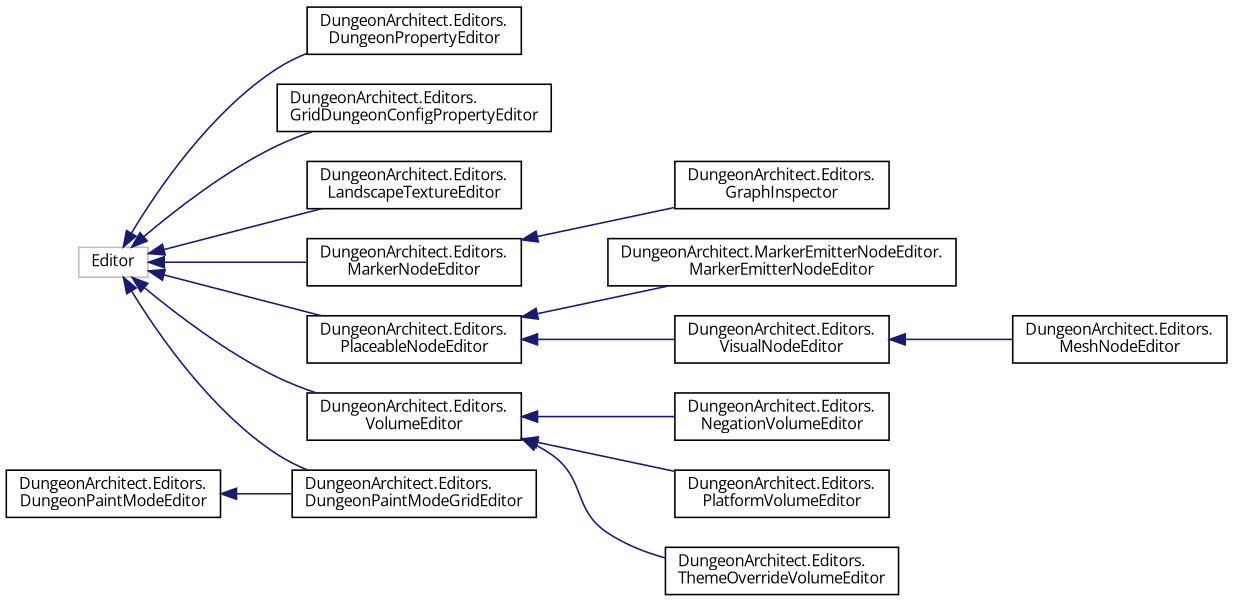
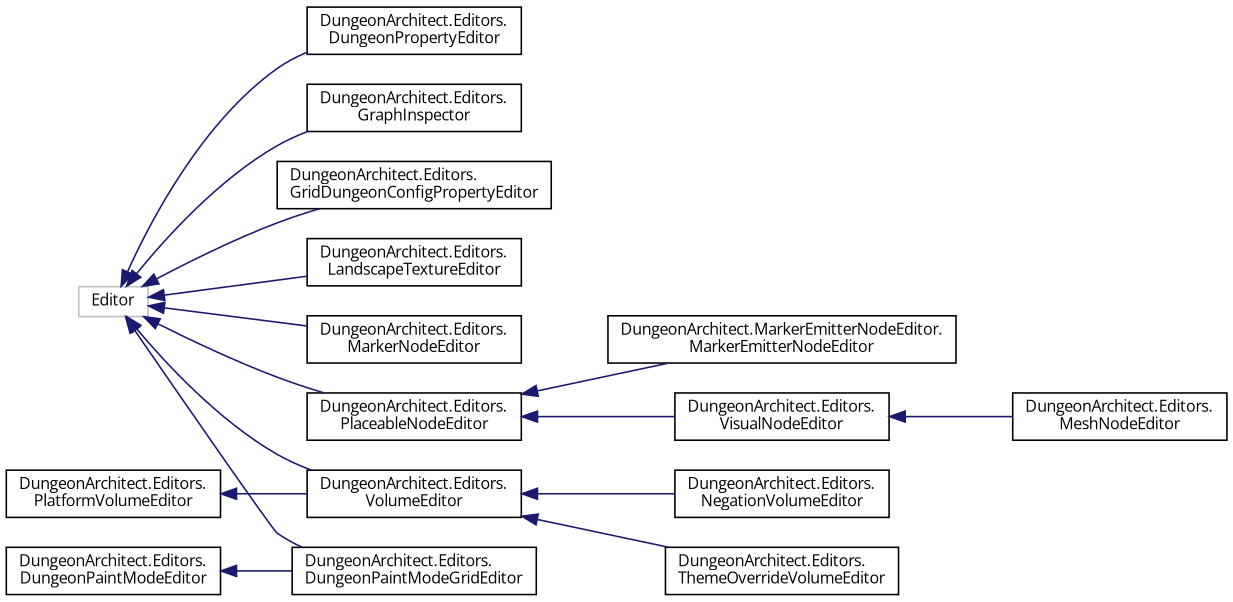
edge "DungeonArchitect.Editors. GraphInspector" -> "DungeonArchitect.Editors. MarkerNodeEditor": now "DungeonArchitect.Editors. GraphInspector" -> "Editor"
edge "DungeonArchitect.Editors. PlatformVolumeEditor" -> "DungeonArchitect.Editors. VolumeEditor": reversed
